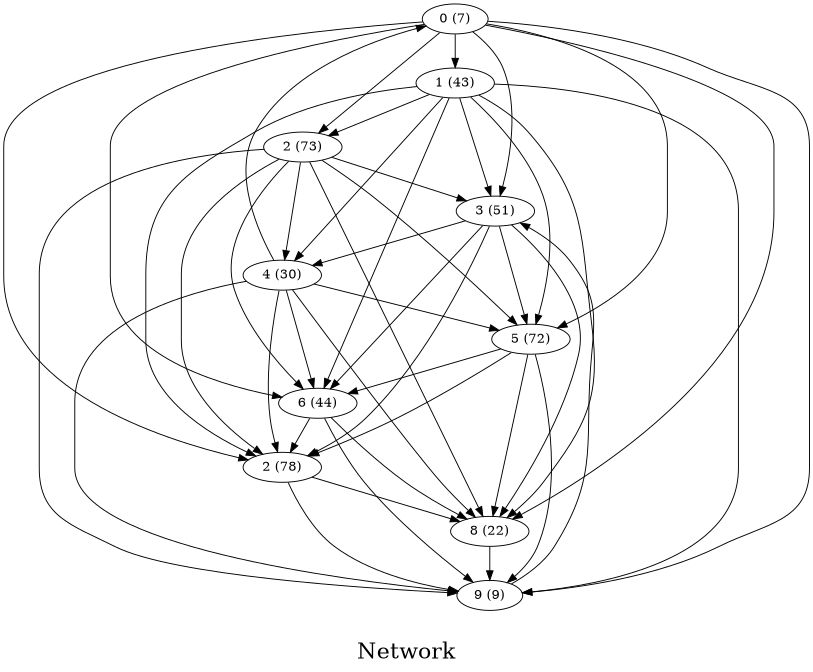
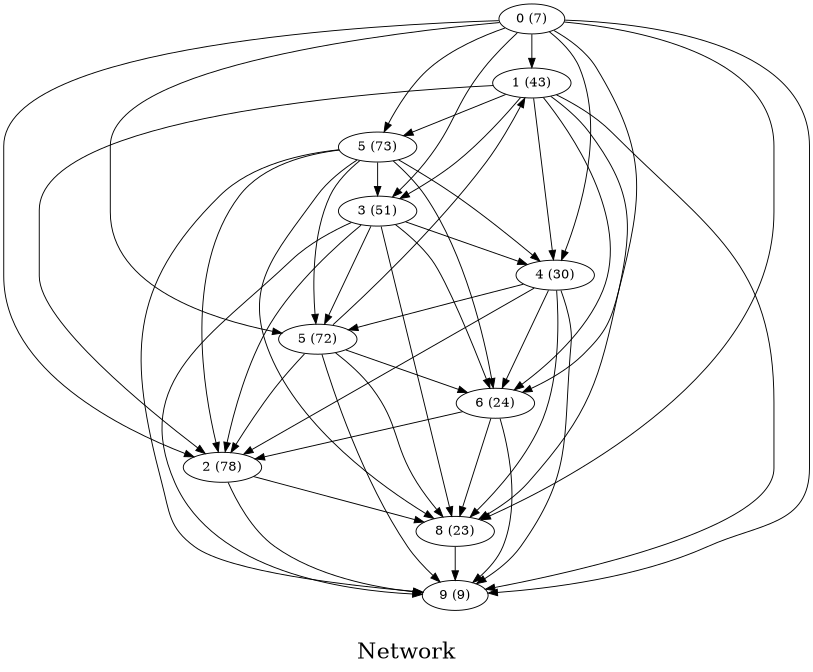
edge "4 (30)" -> "0 (7)": reversed
node "2 (73)": label "2 (73)" -> "5 (73)"
edge "1 (43)" -> "5 (72)": reversed
node "6 (44)": label "6 (44)" -> "6 (24)"
edge "9 (9)" -> "3 (51)": reversed
node "8 (22)": label "8 (22)" -> "8 (23)"
